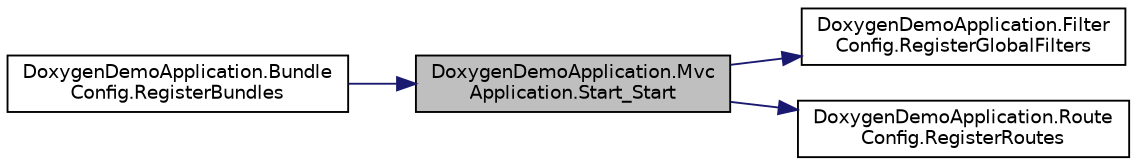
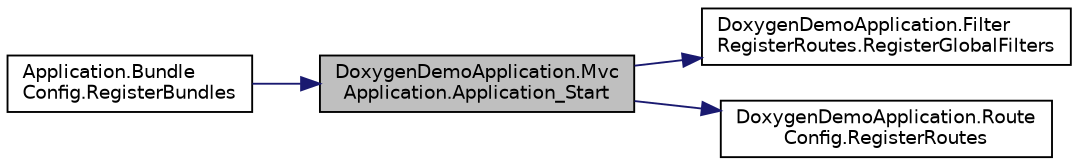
node "DoxygenDemoApplication.Filter Config.RegisterGlobalFilters": label "DoxygenDemoApplication.Filter Config.RegisterGlobalFilters" -> "DoxygenDemoApplication.Filter RegisterRoutes.RegisterGlobalFilters"
node "DoxygenDemoApplication.Bundle Config.RegisterBundles": label "DoxygenDemoApplication.Bundle Config.RegisterBundles" -> "Application.Bundle Config.RegisterBundles"
node "DoxygenDemoApplication.Mvc Application.Start_Start": label "DoxygenDemoApplication.Mvc Application.Start_Start" -> "DoxygenDemoApplication.Mvc Application.Application_Start"
